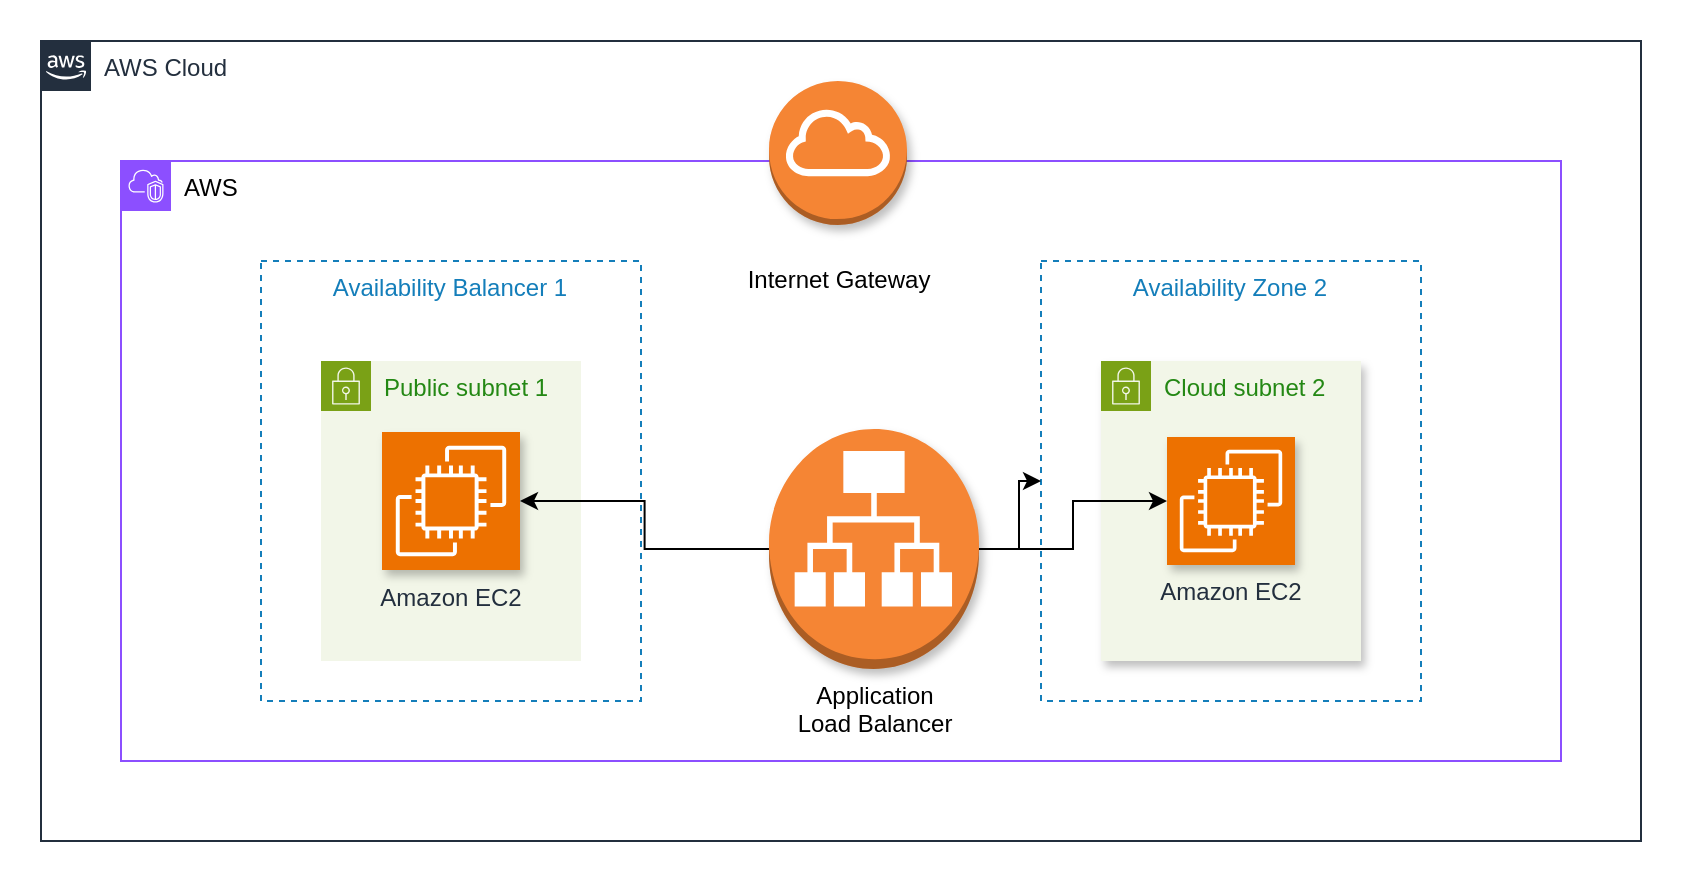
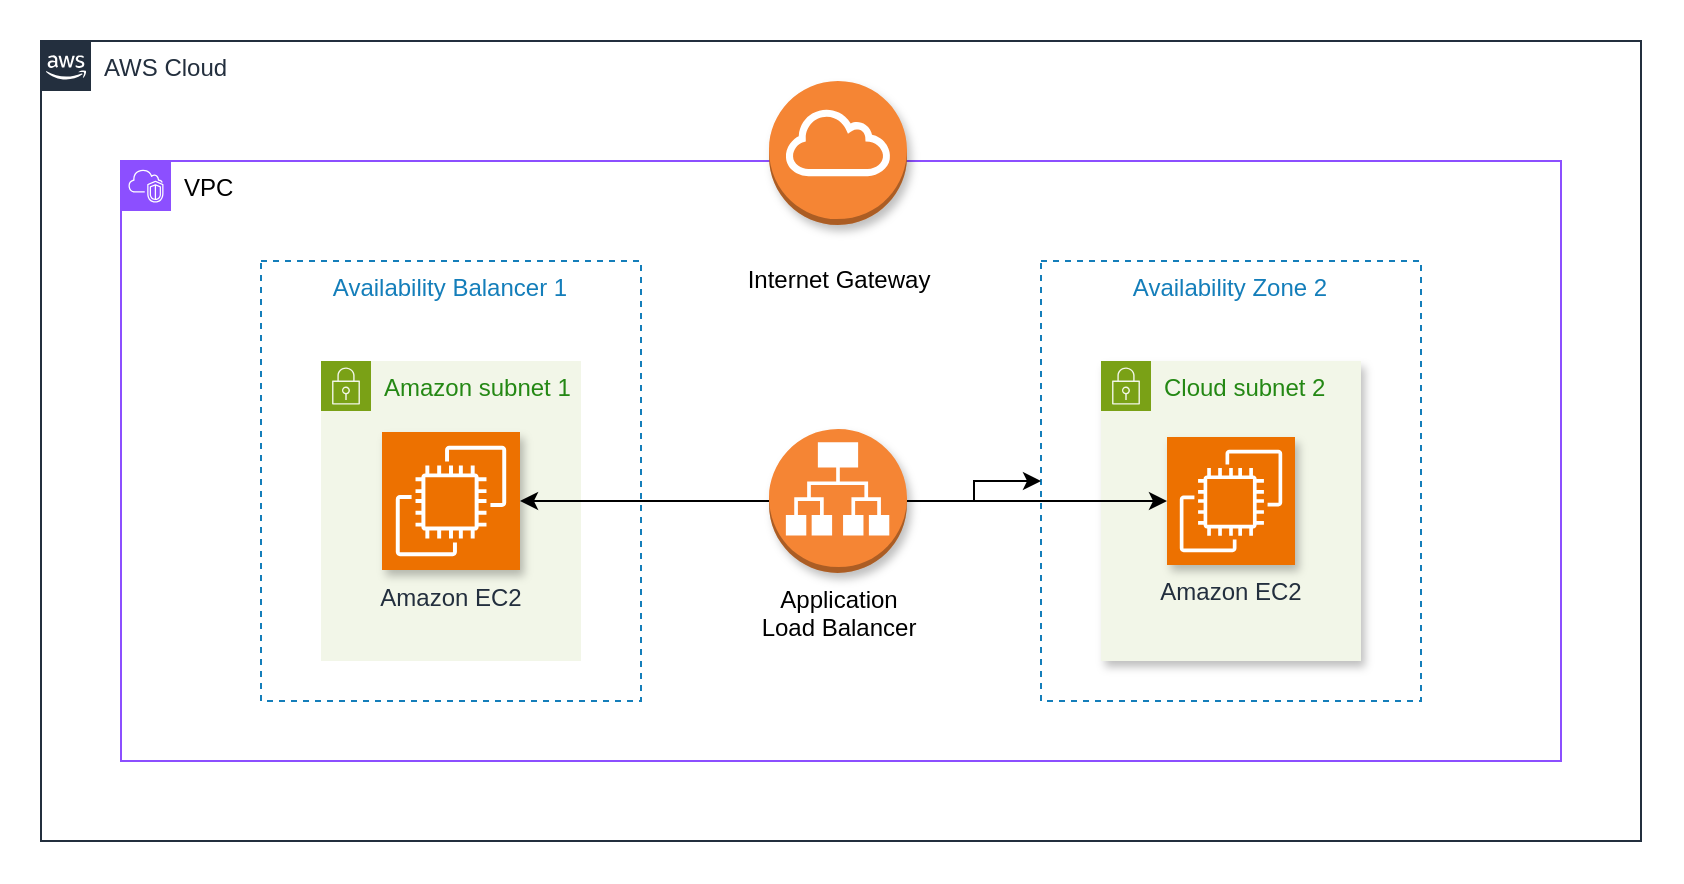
node "AWS": label "AWS" -> "VPC"
node "Public subnet 1": label "Public subnet 1" -> "Amazon subnet 1"
node "Application Load Balancer": size 210x240 -> 138x144
